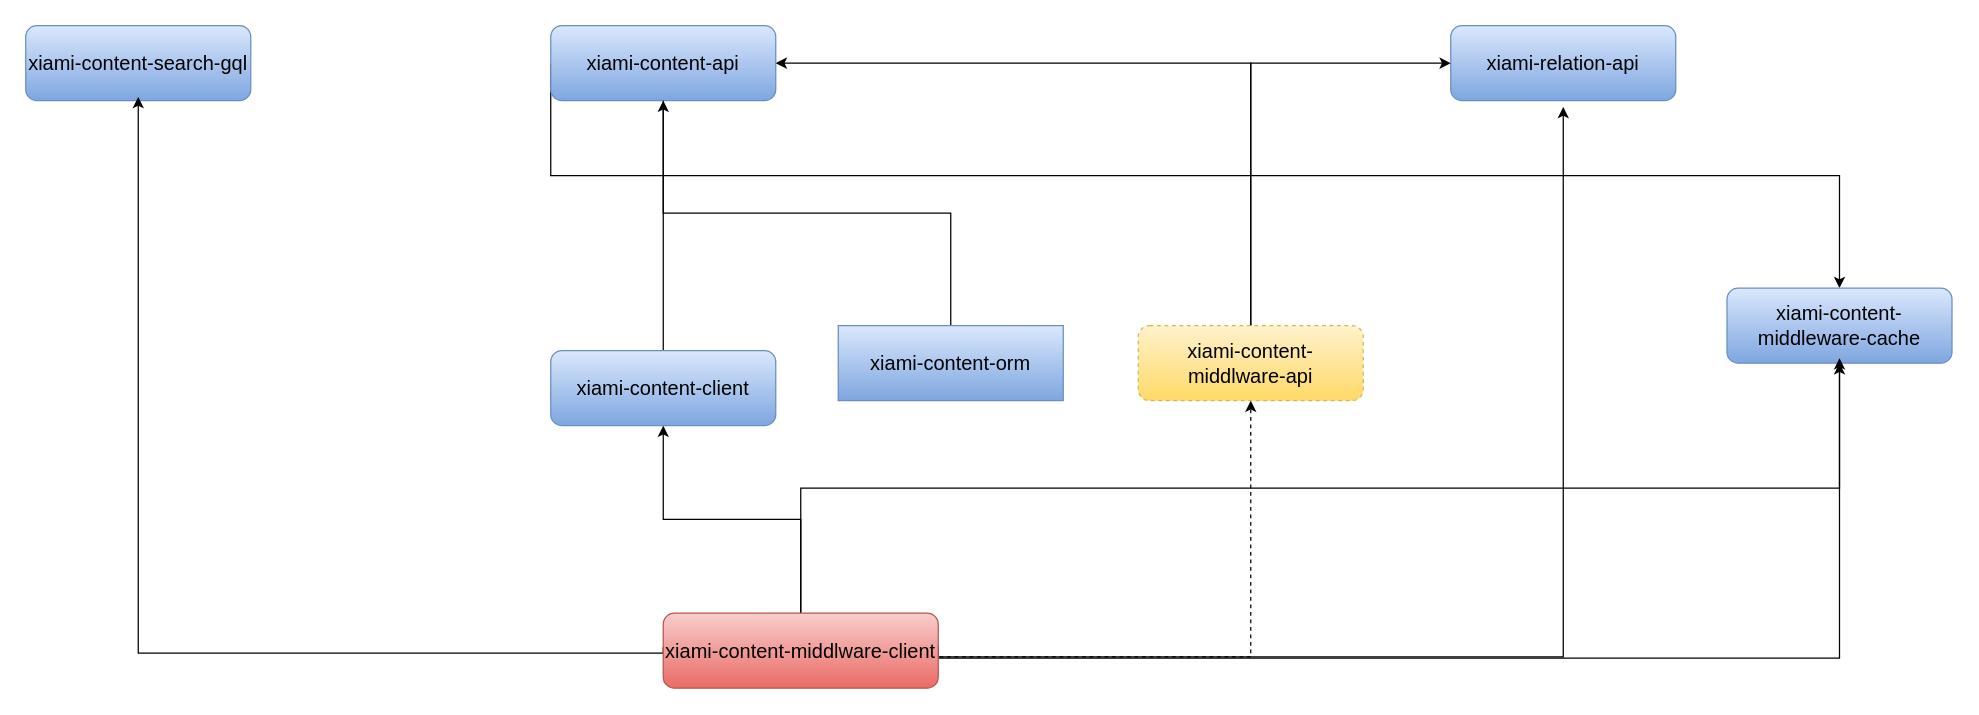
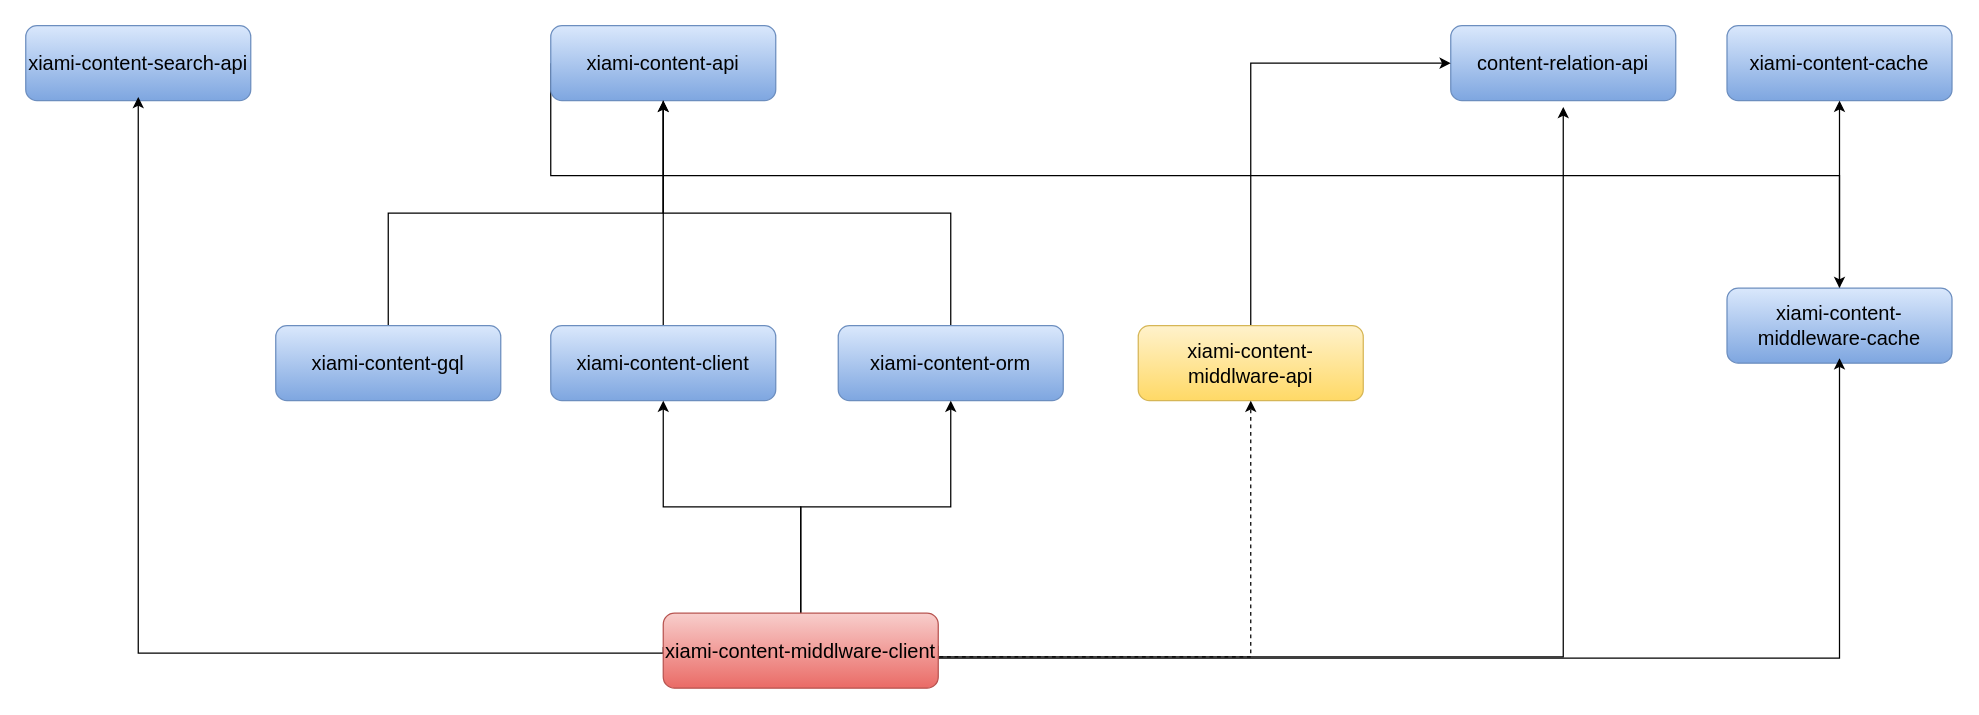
node "xiami-content-search-gql": label "xiami-content-search-gql" -> "xiami-content-search-api"
edge "xiami-content-middlware-api" -> "xiami-content-api": removed
node "xiami-relation-api": label "xiami-relation-api" -> "content-relation-api"
node "xiami-content-cache": added
edge "xiami-content-middleware-cache" -> "xiami-content-cache": added
edge "xiami-content-gql" -> "xiami-content-api": added
node "xiami-content-gql": added
node "xiami-content-orm": shape rectangle -> rounded rectangle
node "xiami-content-middlware-api": style dashed -> solid
node "xiami-content-client": moved (663, 388) -> (663, 363)
edge "xiami-content-middlware-client" -> "xiami-content-middleware-cache": now "xiami-content-middlware-client" -> "xiami-content-orm"
